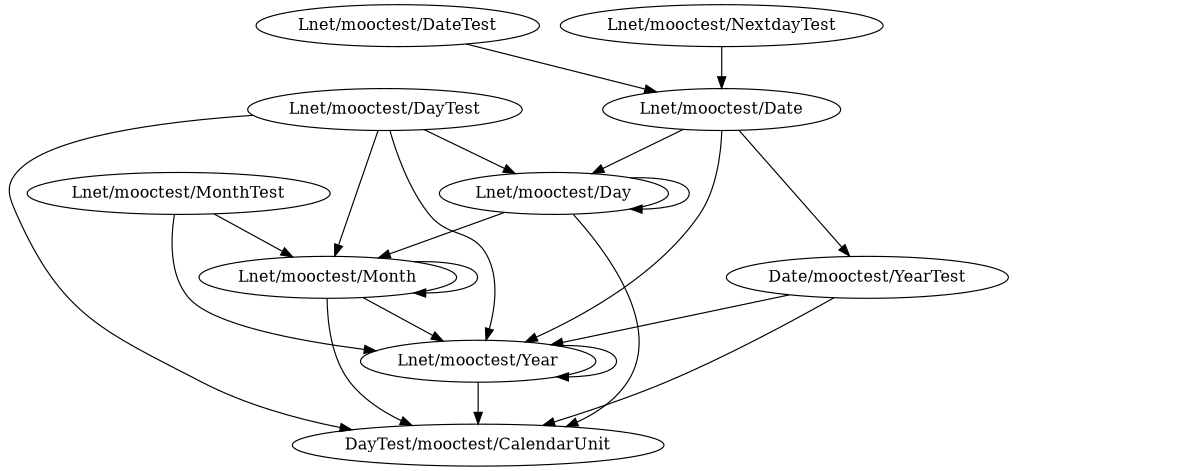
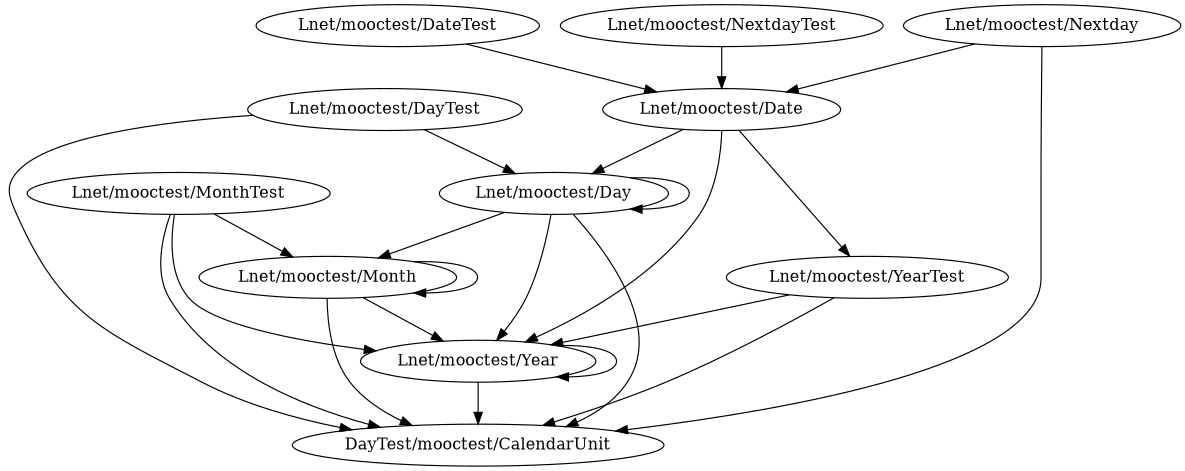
node "Lnet/mooctest/Nextday": added
edge "Lnet/mooctest/DayTest" -> "Lnet/mooctest/Month": removed
edge "Lnet/mooctest/DayTest" -> "Lnet/mooctest/Year": now "Lnet/mooctest/Day" -> "Lnet/mooctest/Year"
node "Date/mooctest/YearTest": label "Date/mooctest/YearTest" -> "Lnet/mooctest/YearTest"
edge "Lnet/mooctest/MonthTest" -> "DayTest/mooctest/CalendarUnit": added
